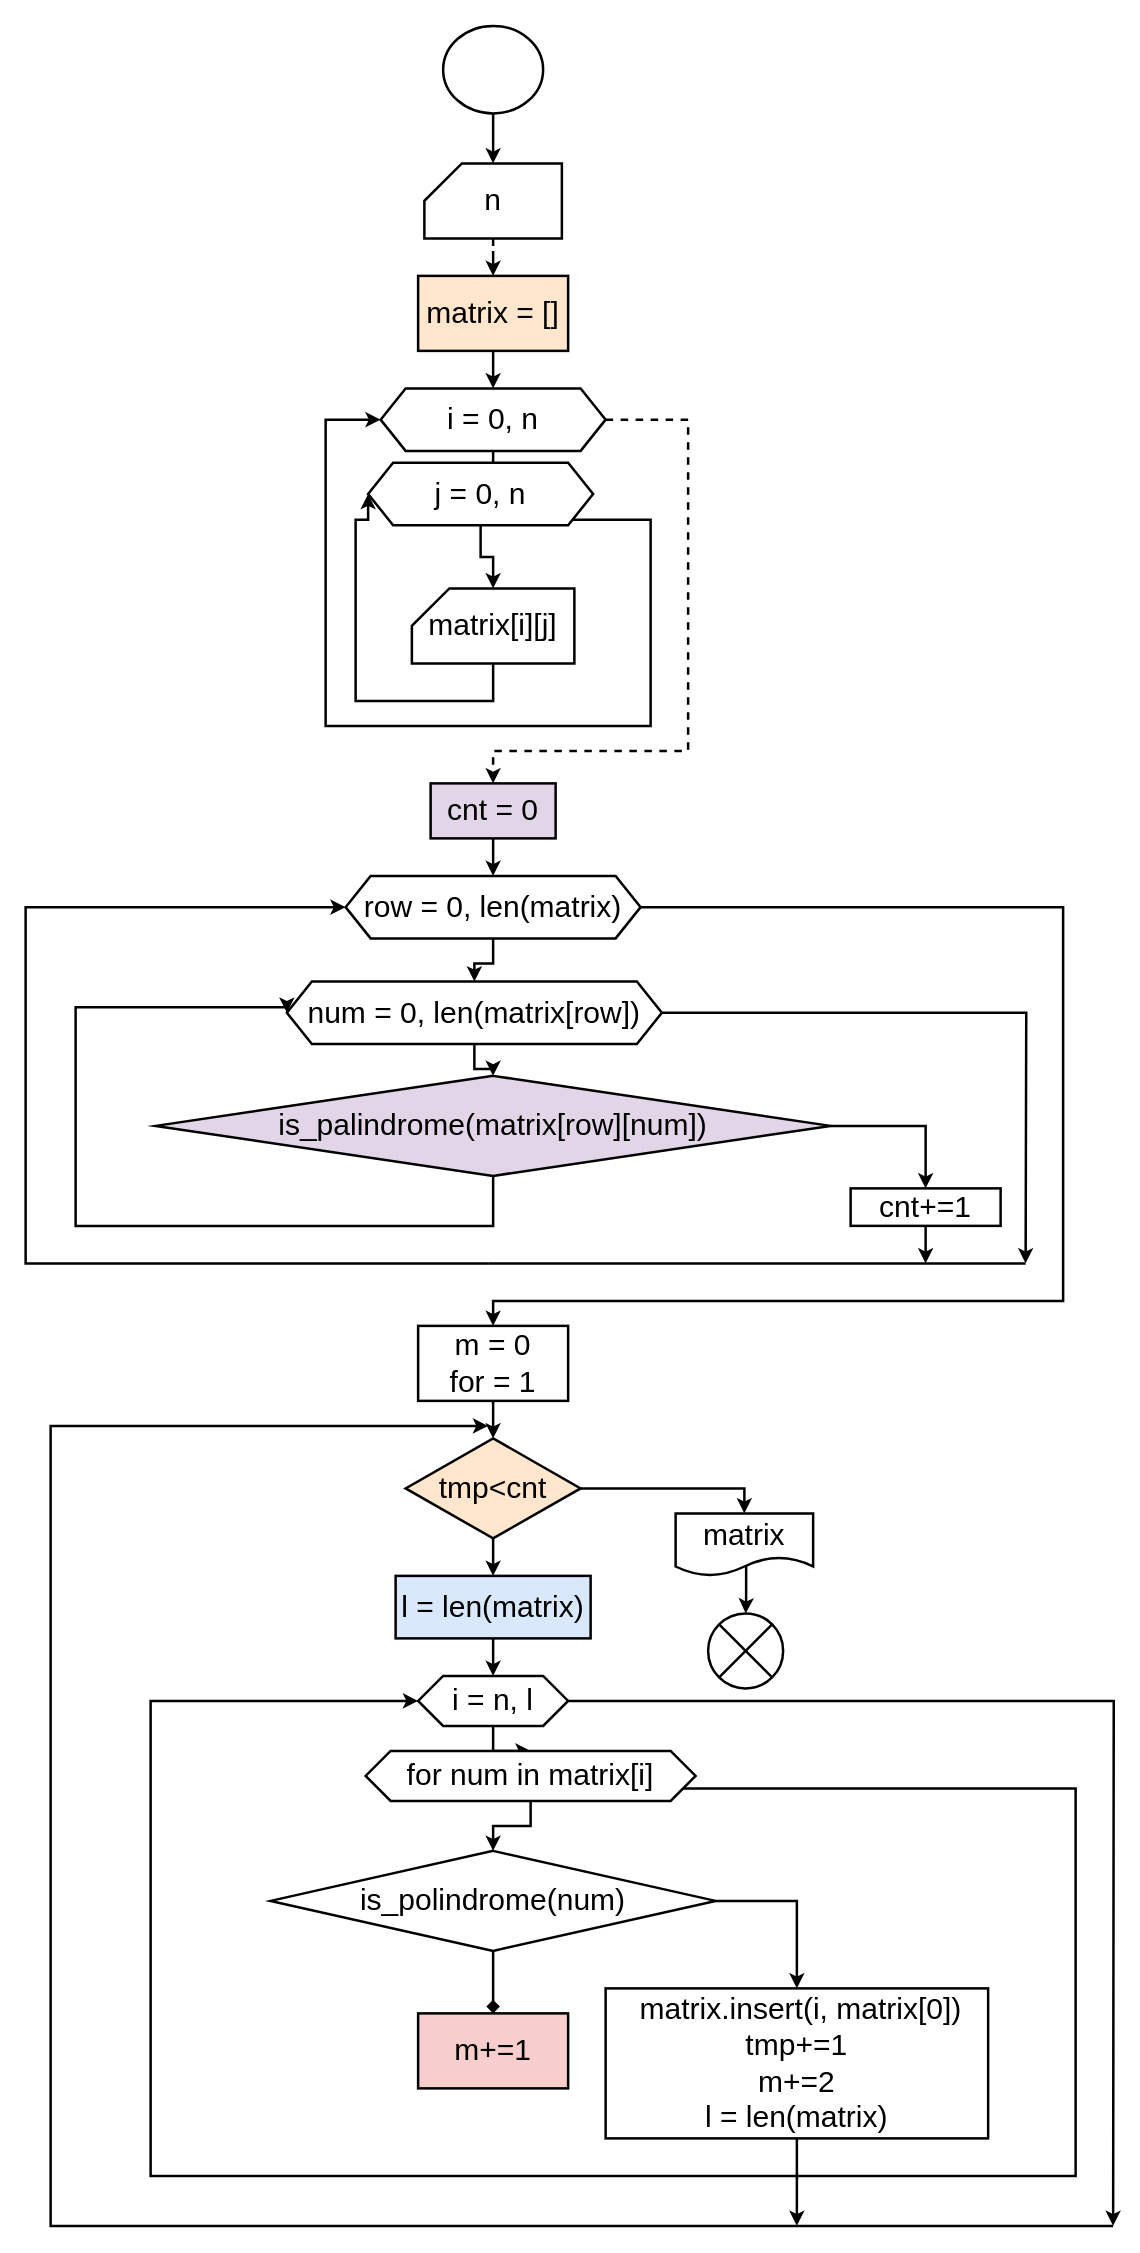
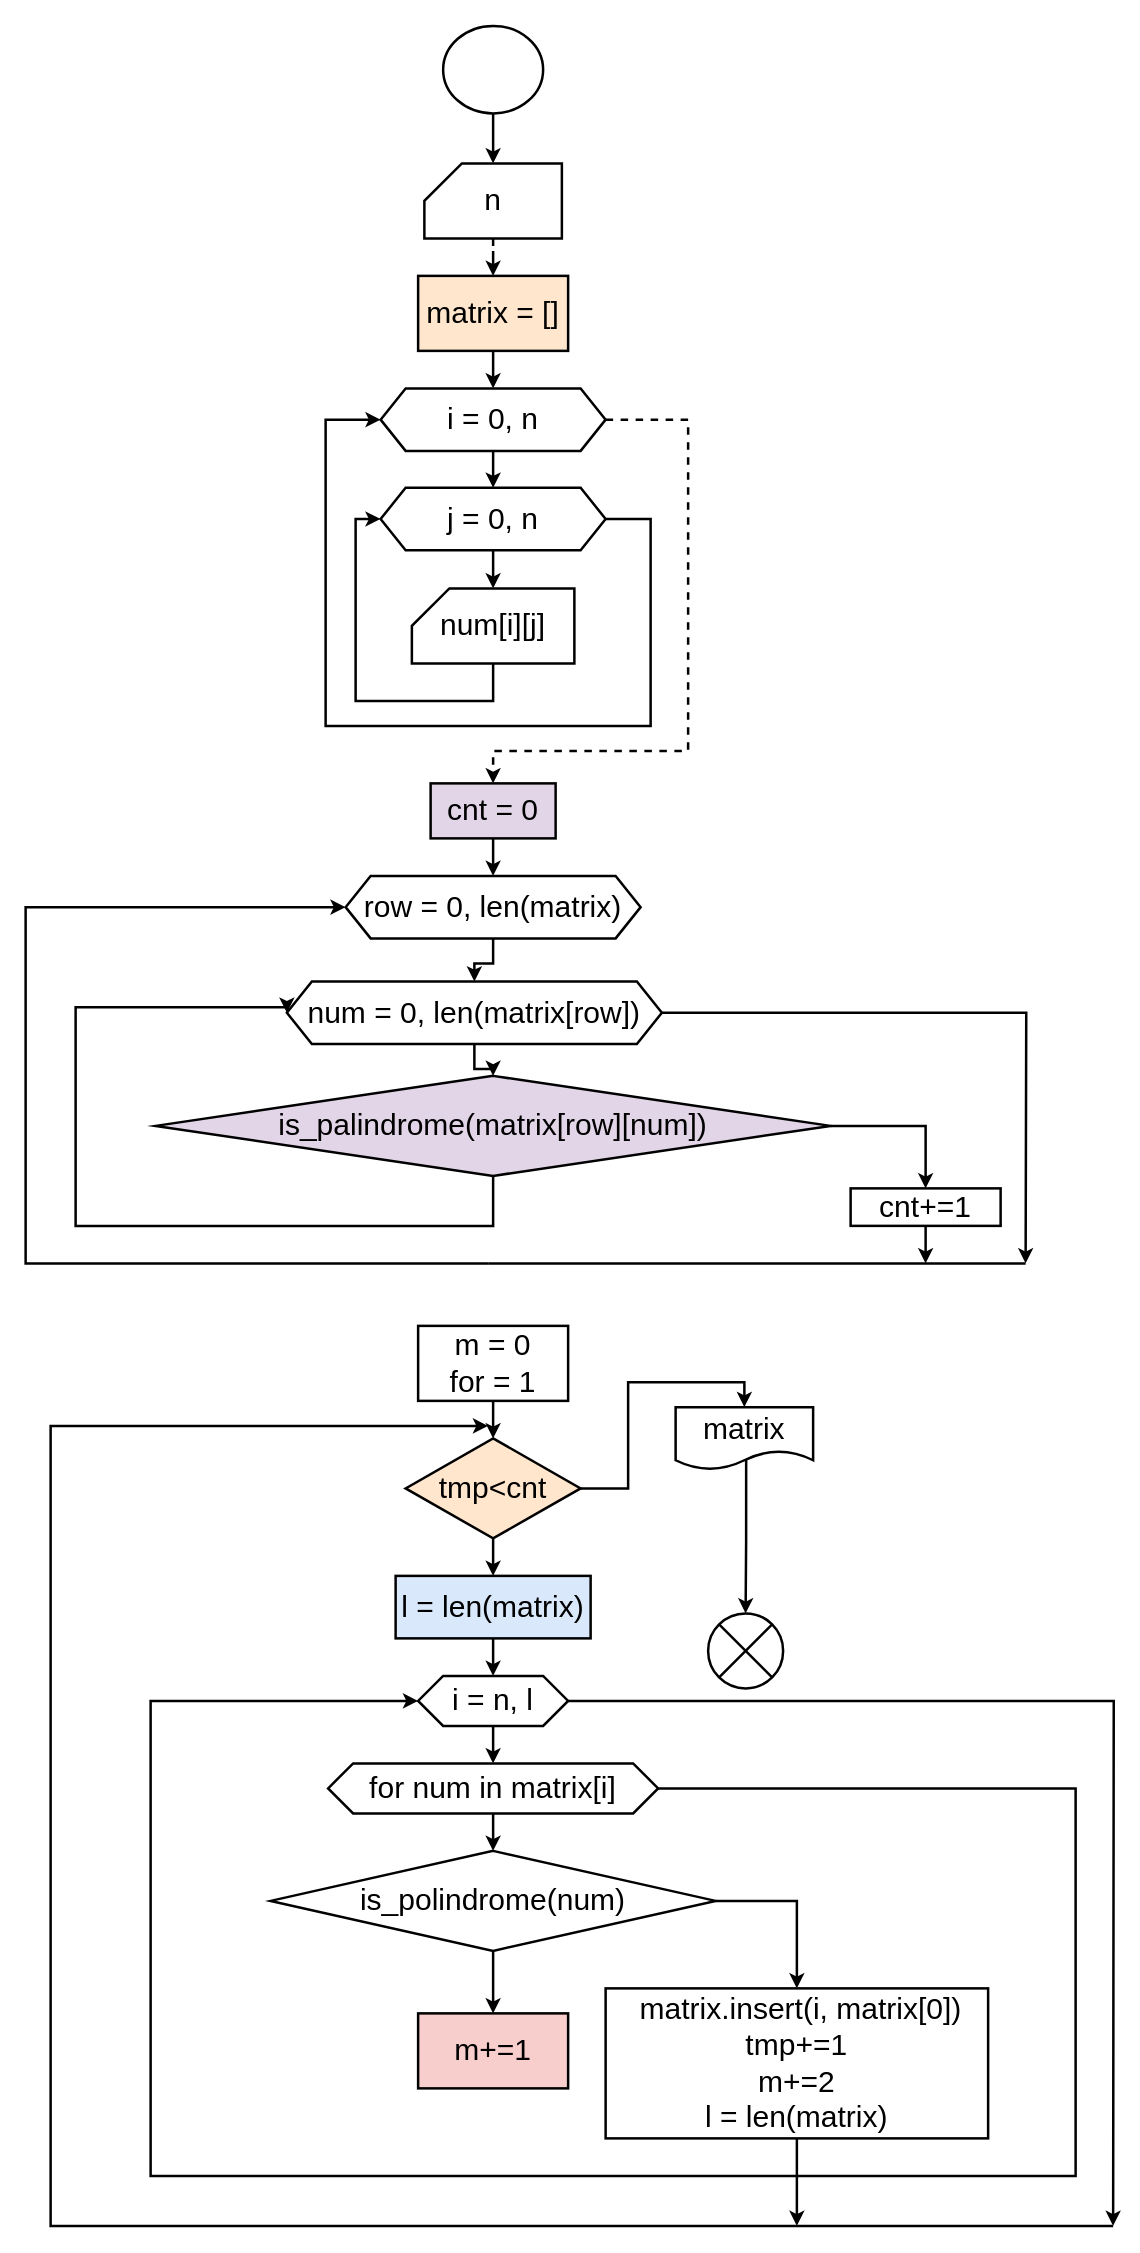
node "j = 0, n": moved (481, 494) -> (493, 519)
node "matrix[i][j]": label "matrix[i][j]" -> "num[i][j]"
edge "row = 0, len(matrix)" -> "m = 0 for = 1": removed
node "matrix": moved (744, 1544) -> (744, 1438)
node "for num in matrix[i]": moved (531, 1776) -> (493, 1788)
edge "is_polindrome(num)" -> "m+=1": arrowhead diamond -> classic
